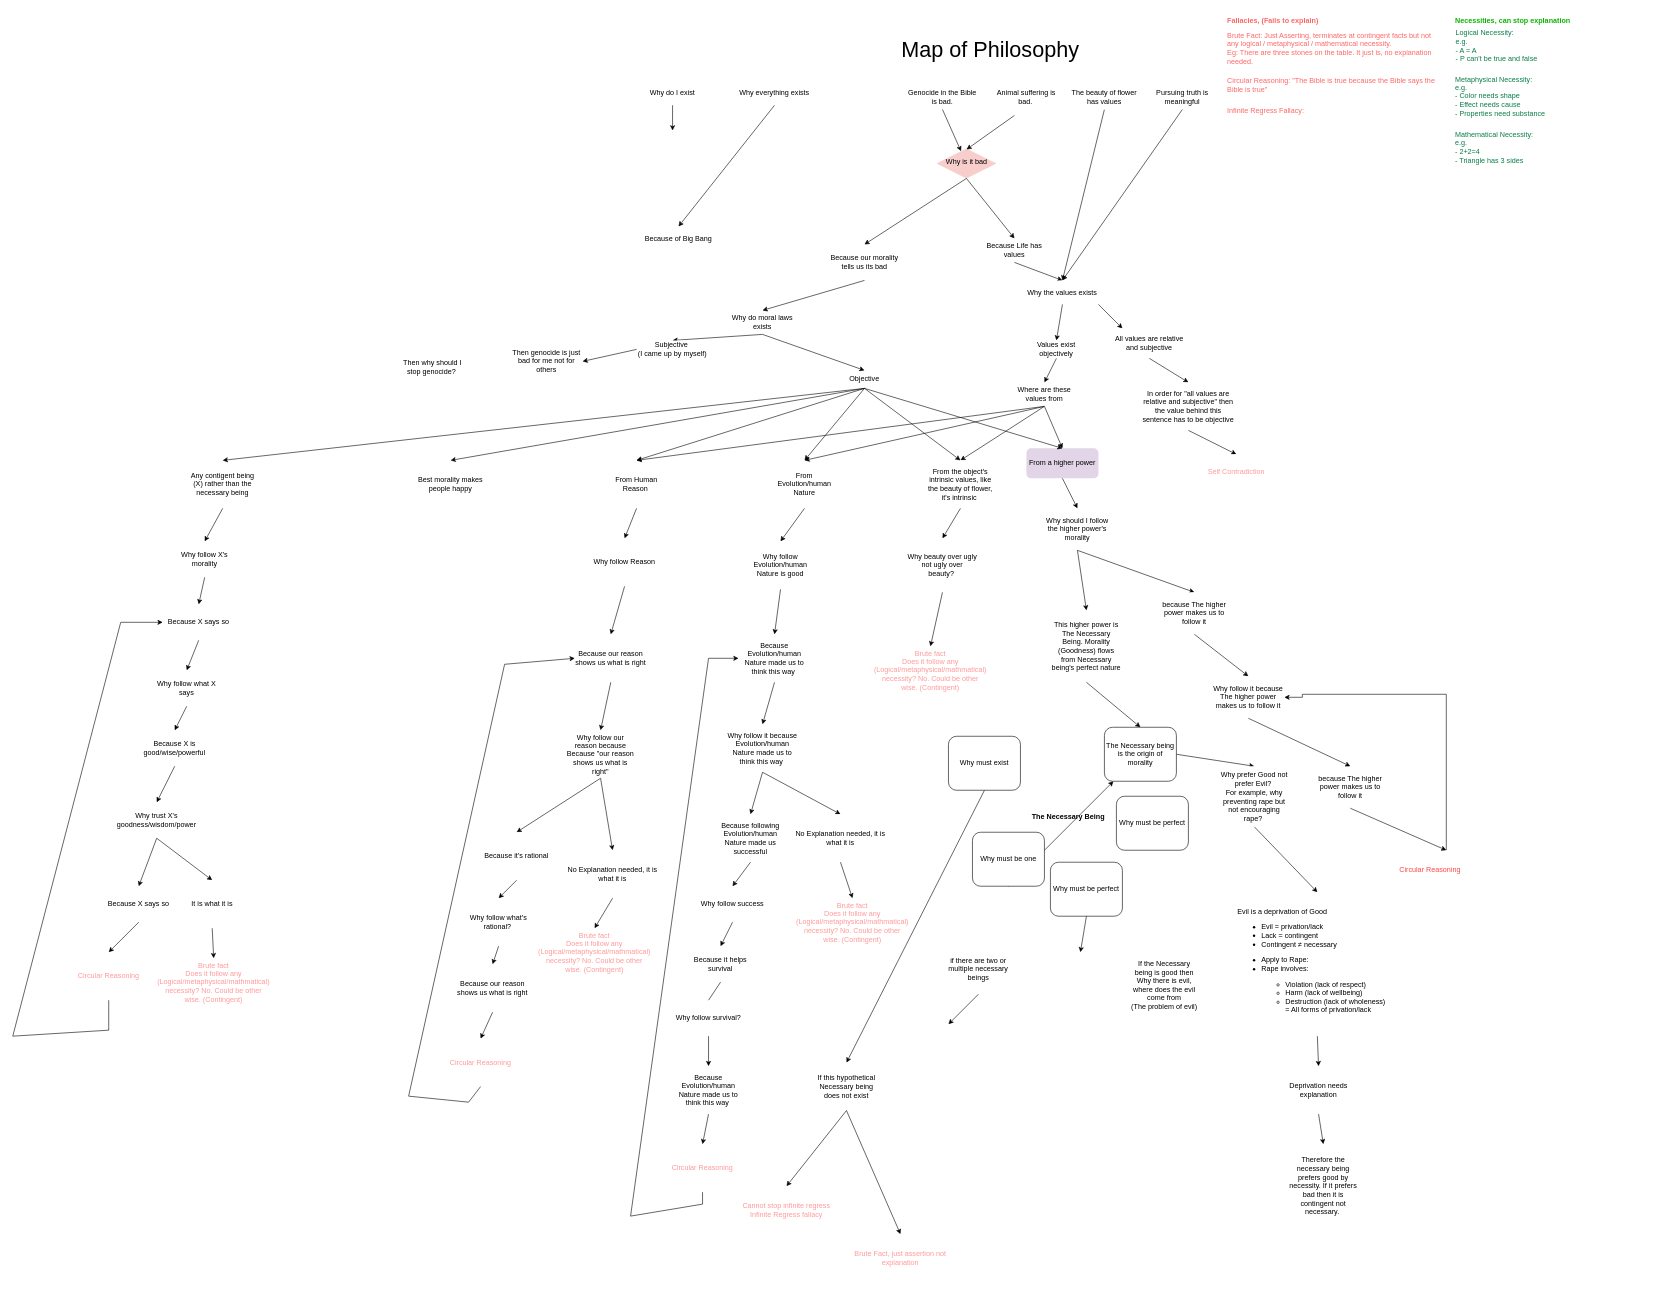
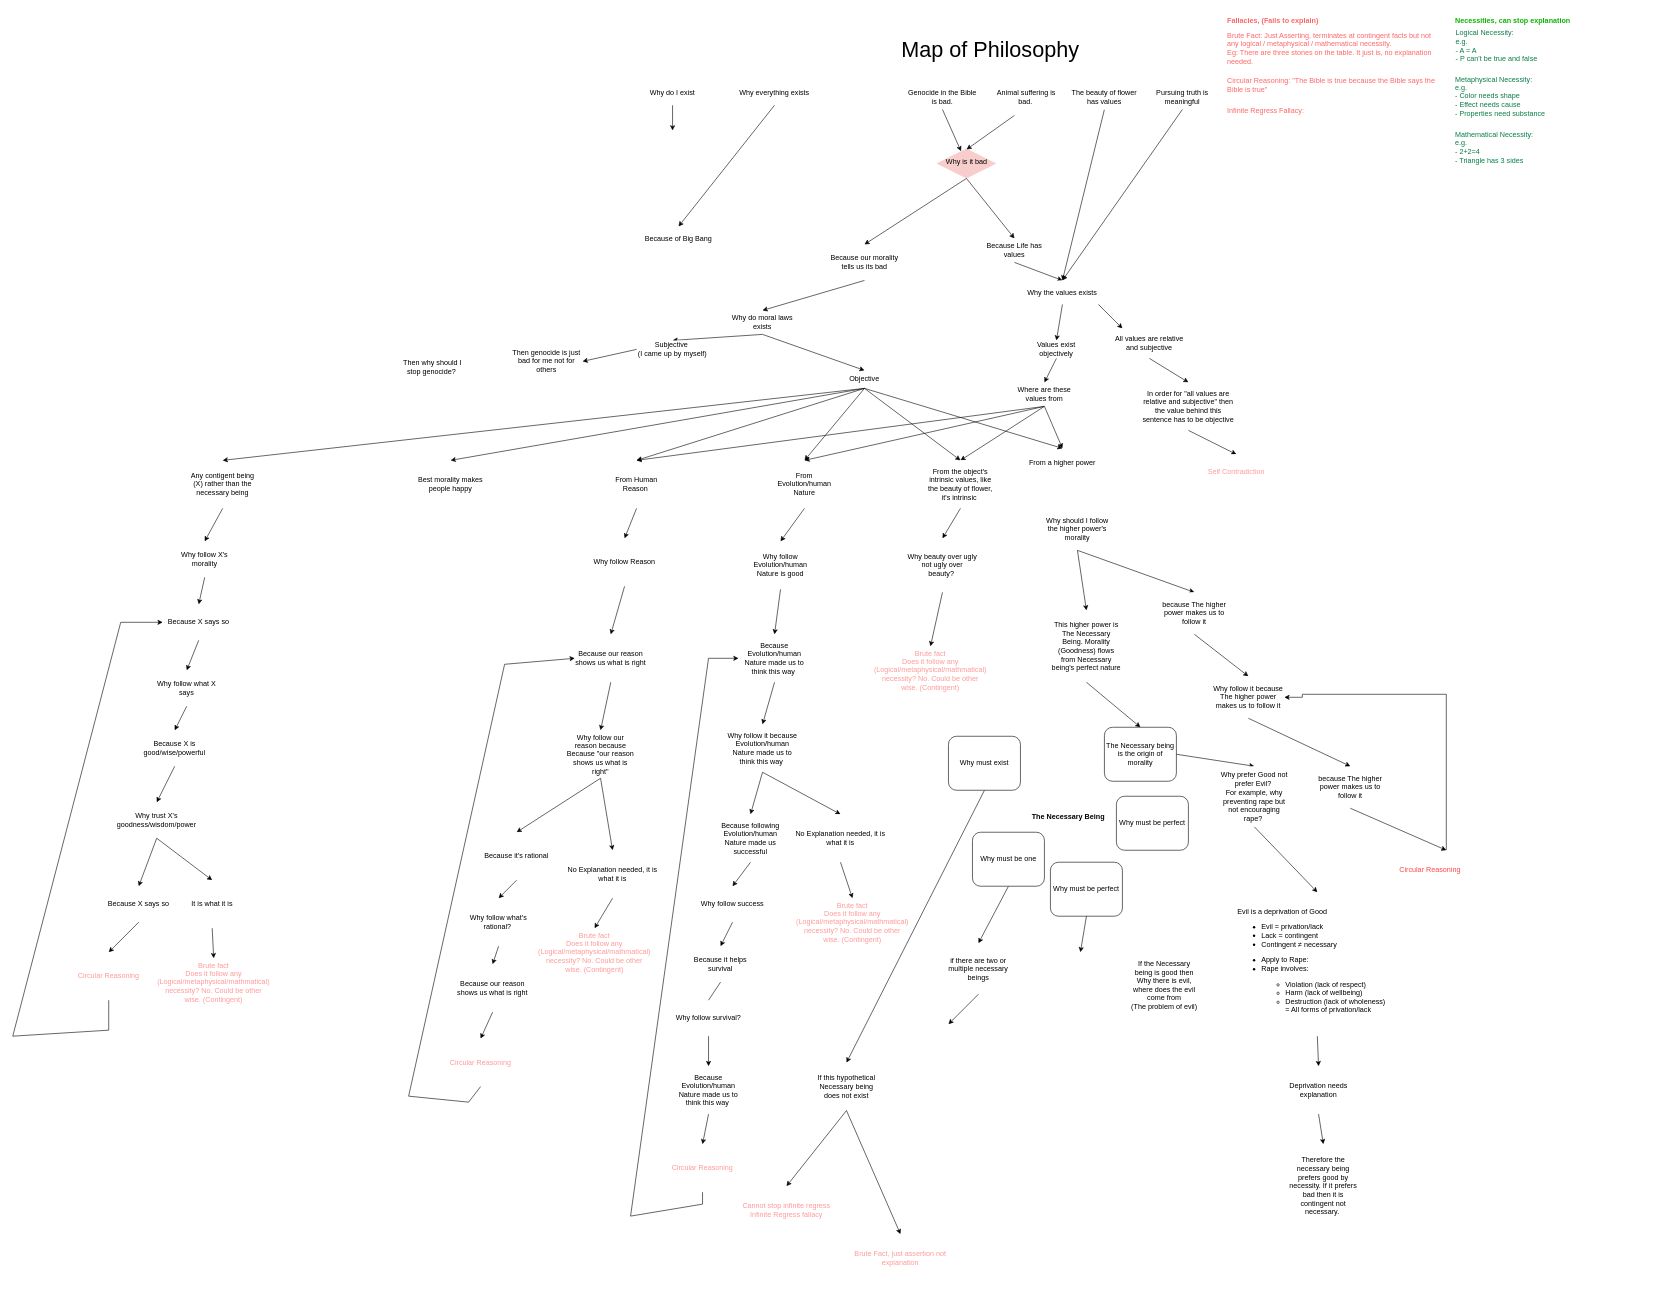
node "From a higher power": fillcolor #e1d5e7 -> #ffffff
edge "From a higher power" -> "Why should I follow the higher power's morality": removed
edge "Why must be one" -> "The Necessary being is the origin of morality": now "Why must be one" -> "if there are two or multiple necessary beings"
